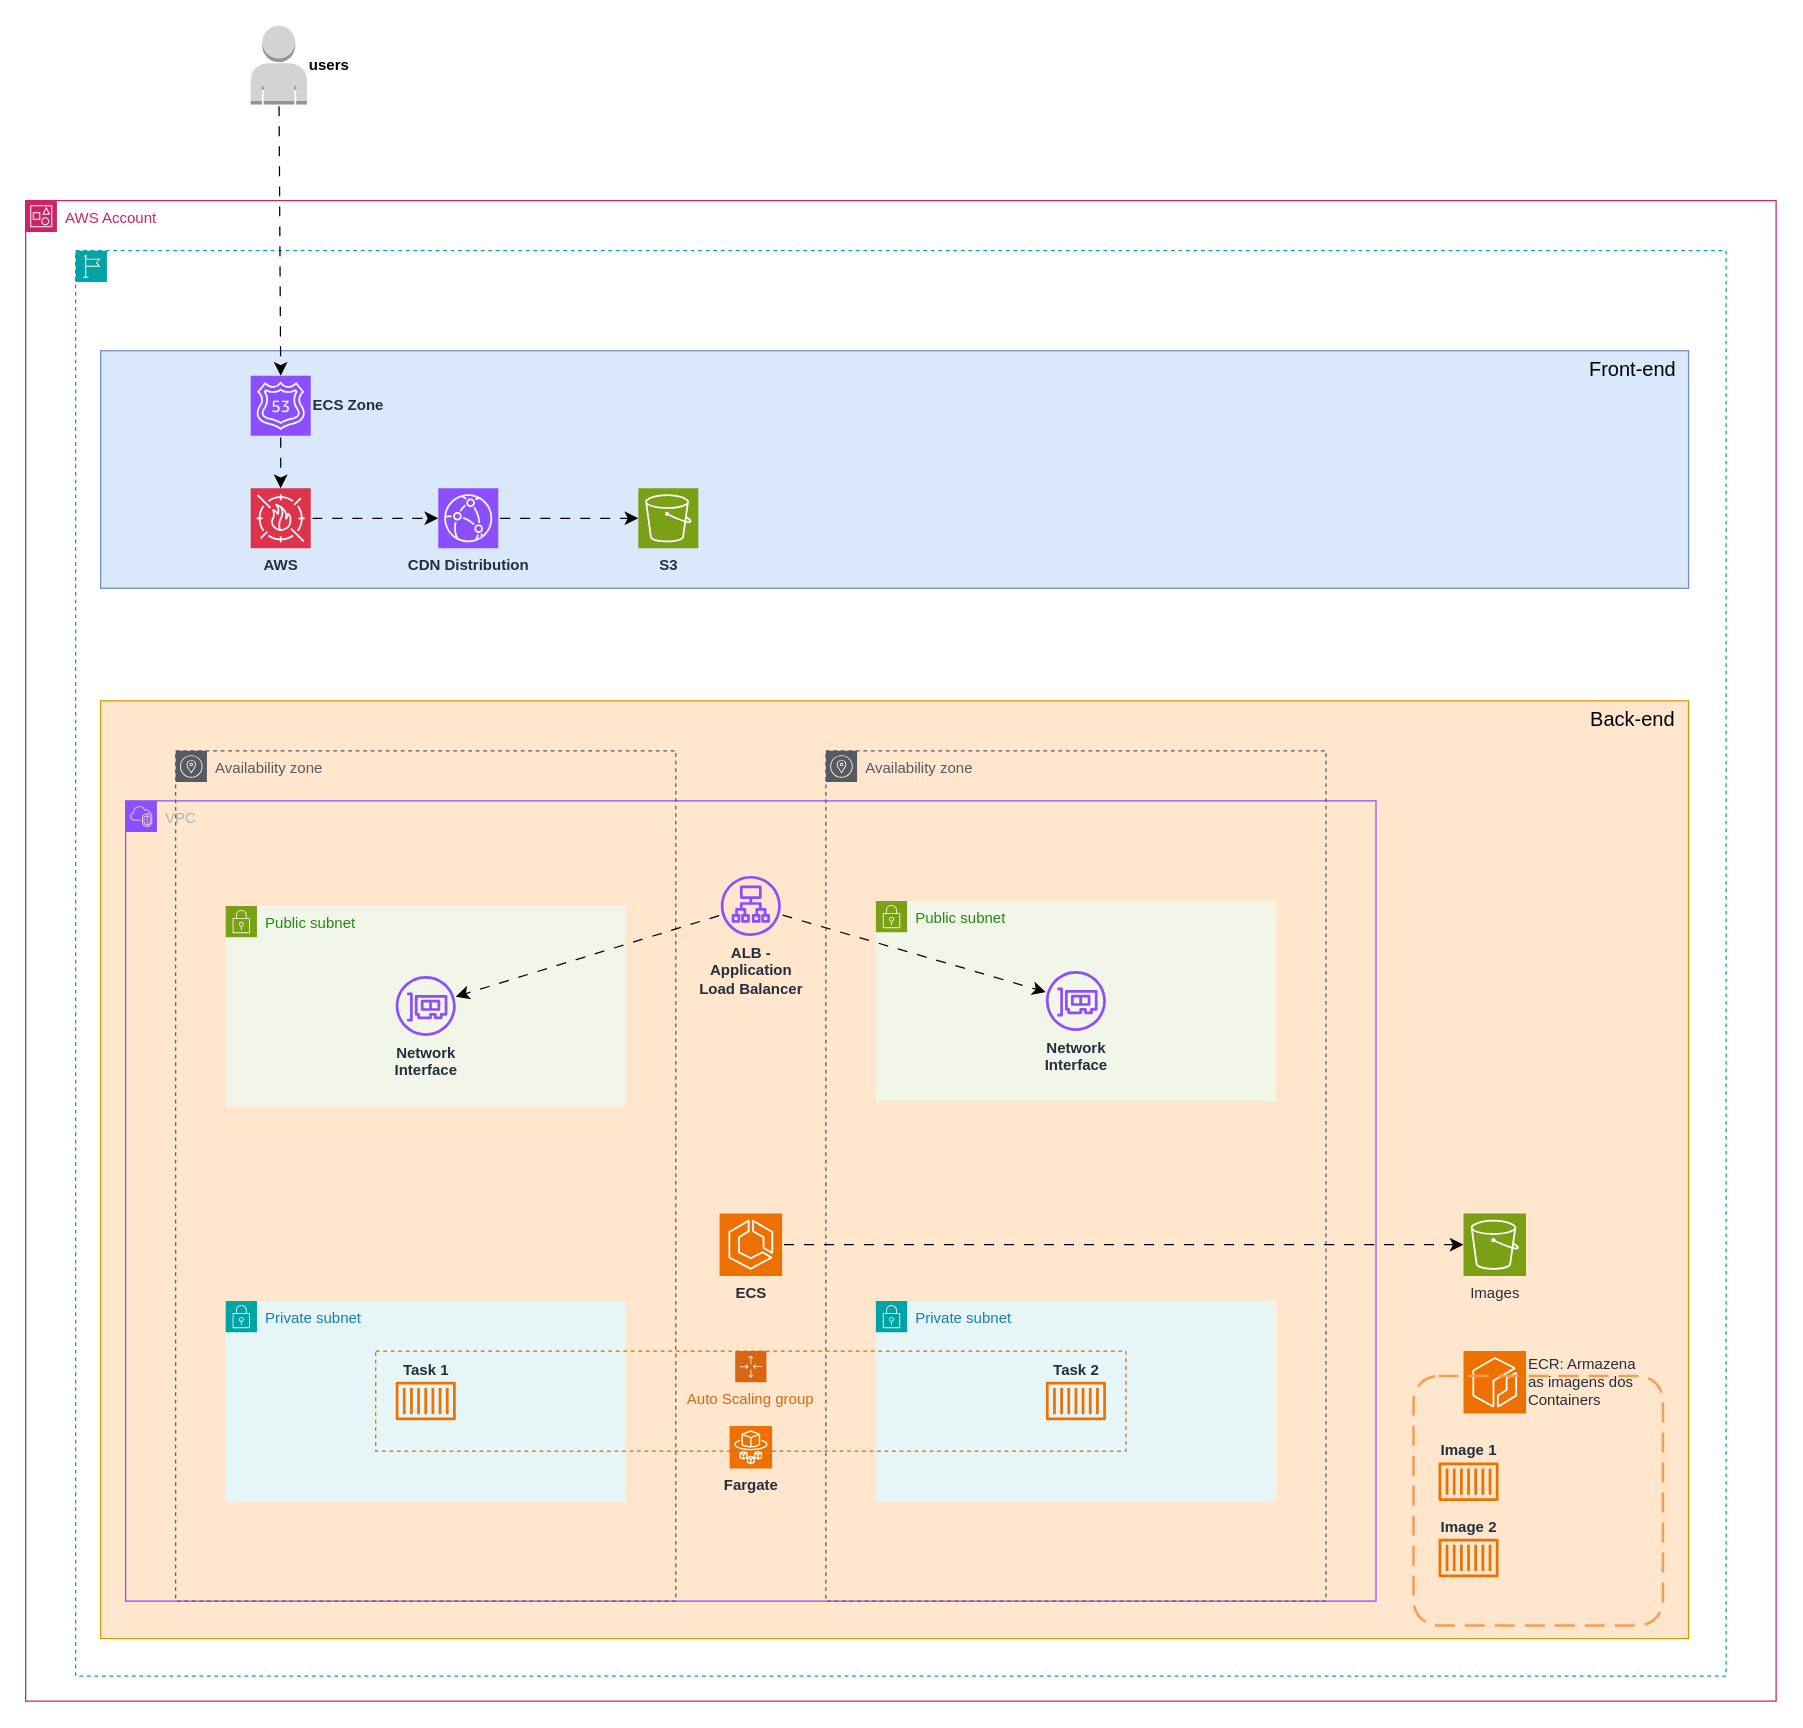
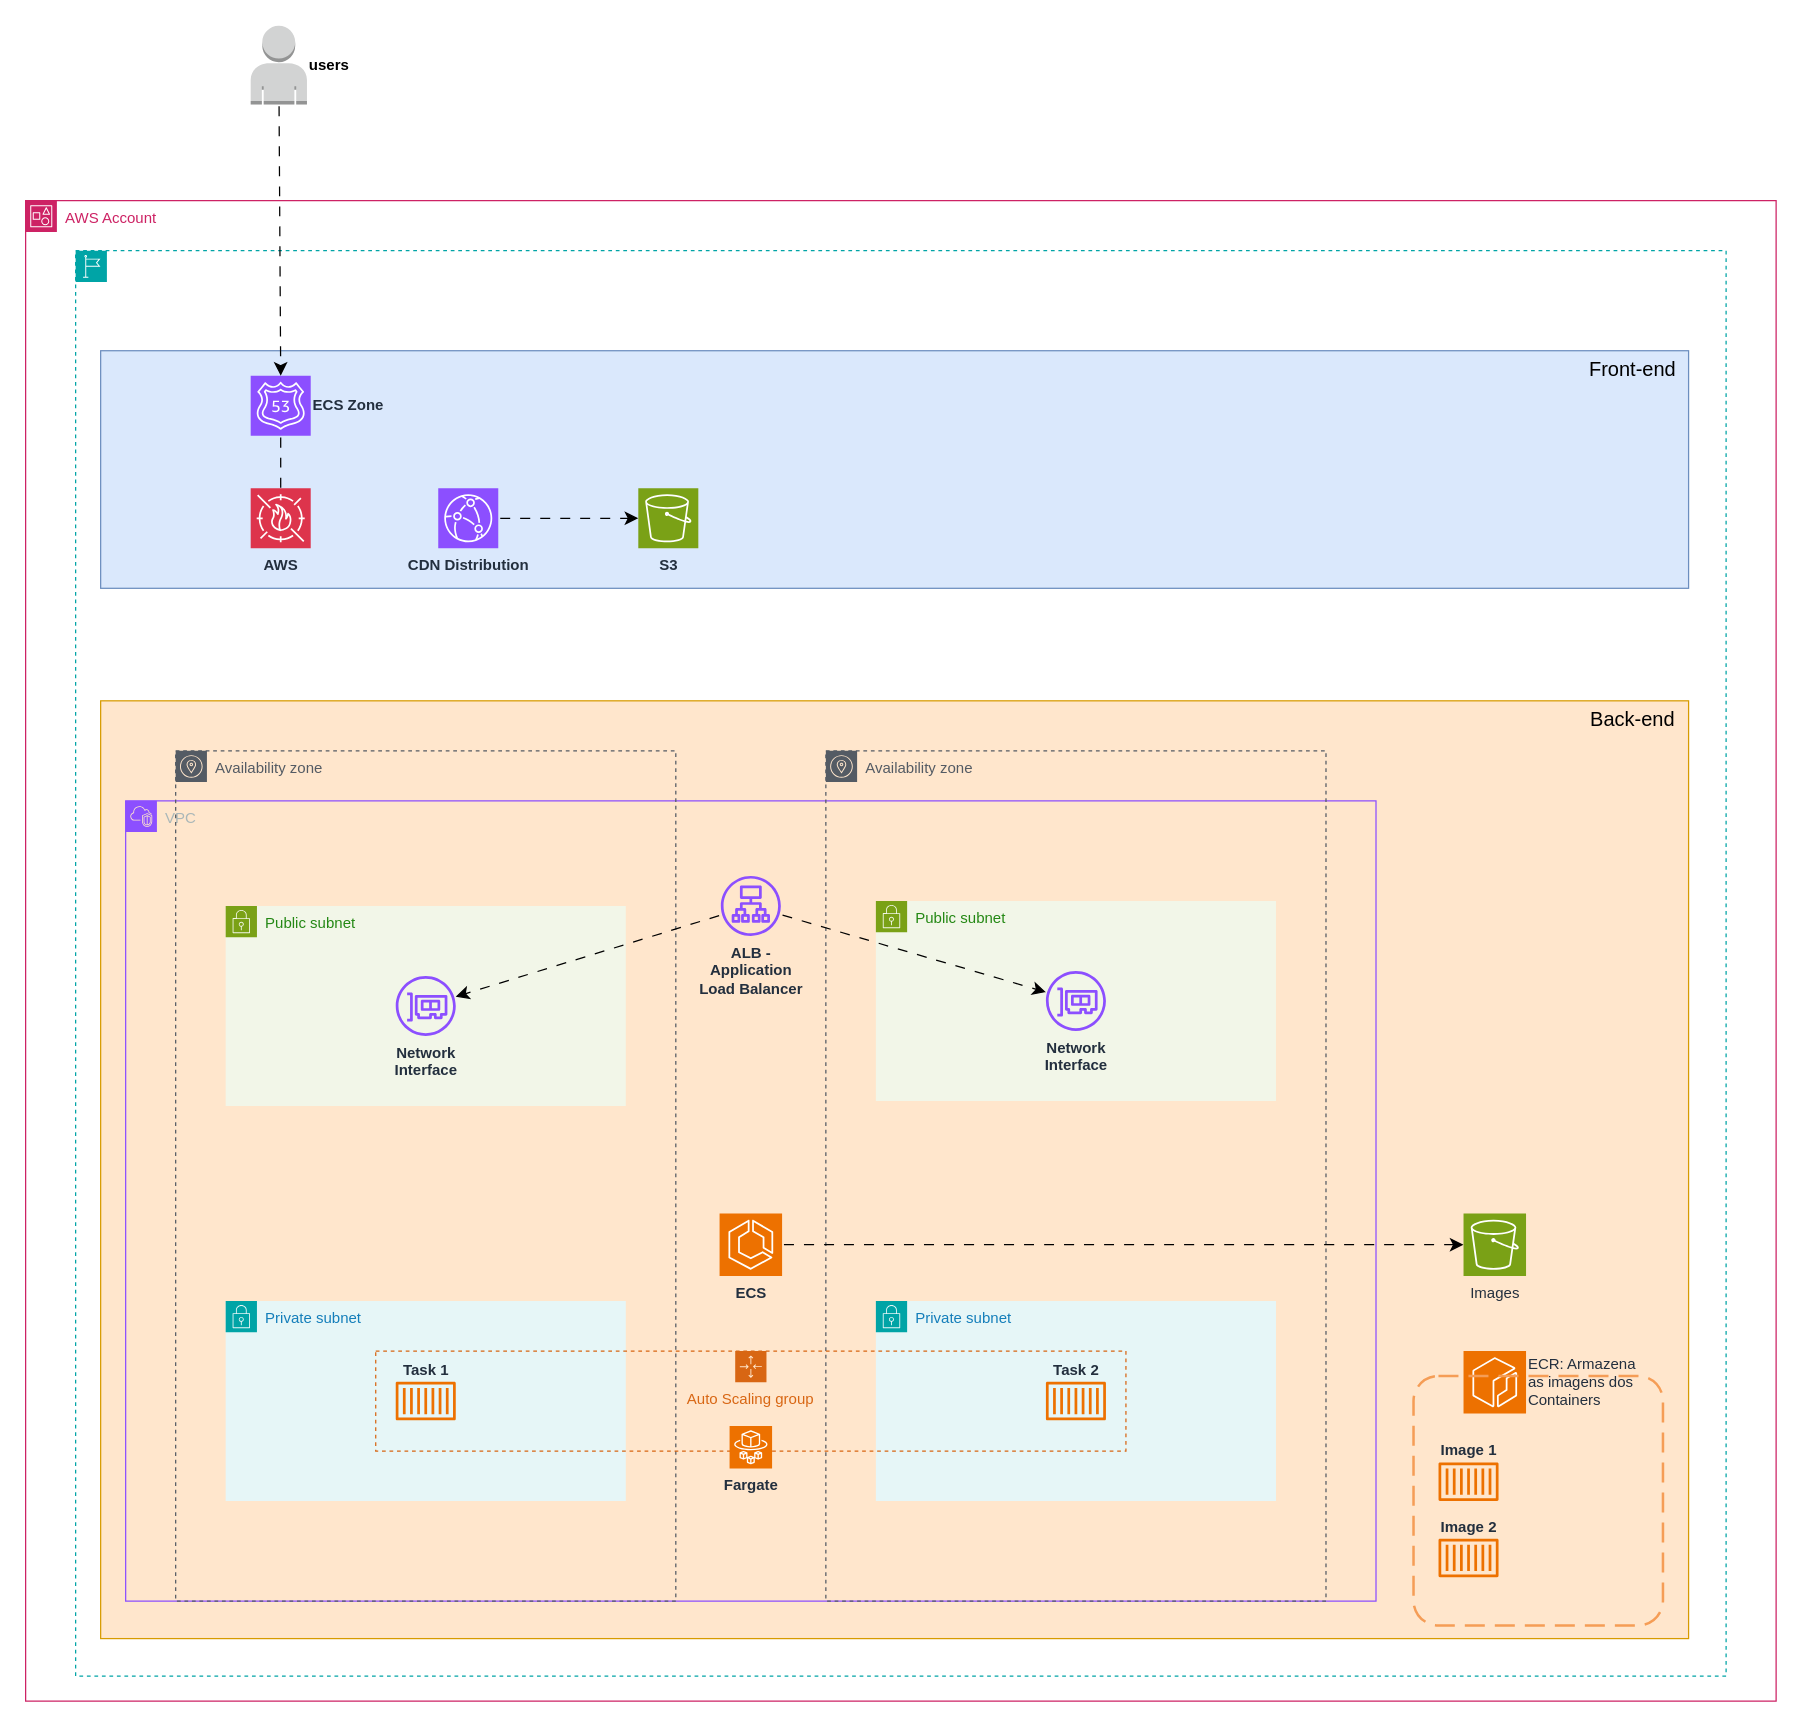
edge "ECS Zone" -> "AWS": arrowhead classic -> none
edge "AWS" -> "CDN Distribution": removed
